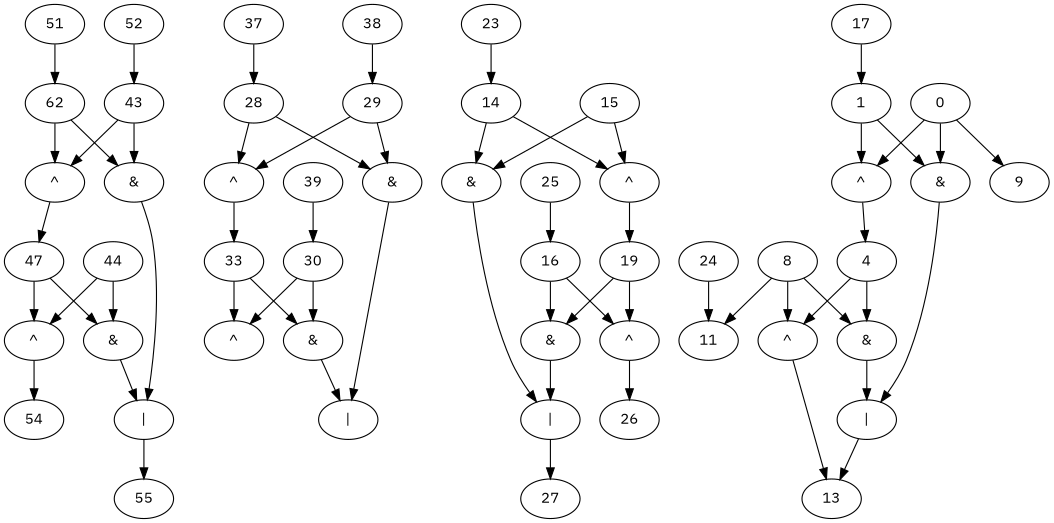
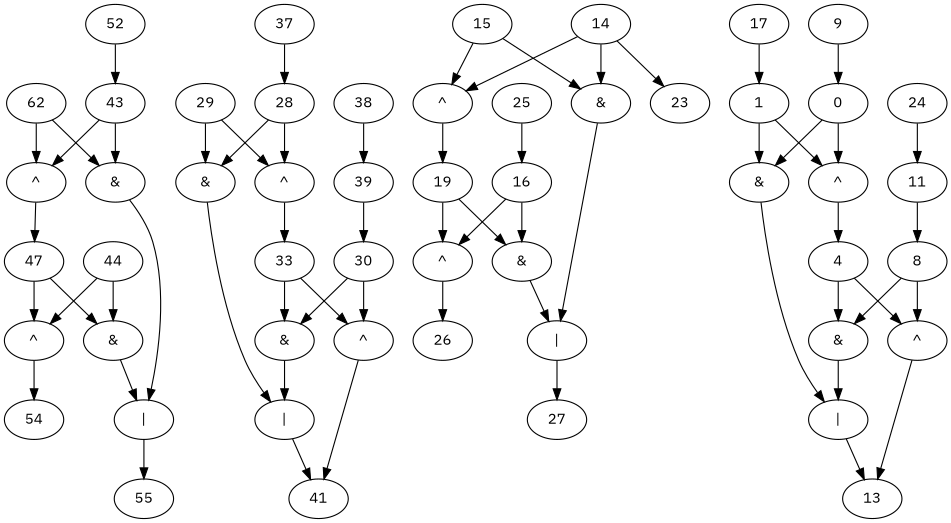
node "51": removed
edge "38" -> "29": now "38" -> "39"
edge "23" -> "14": reversed
edge "0" -> "9": reversed
edge "8" -> "11": reversed
node "41": added
